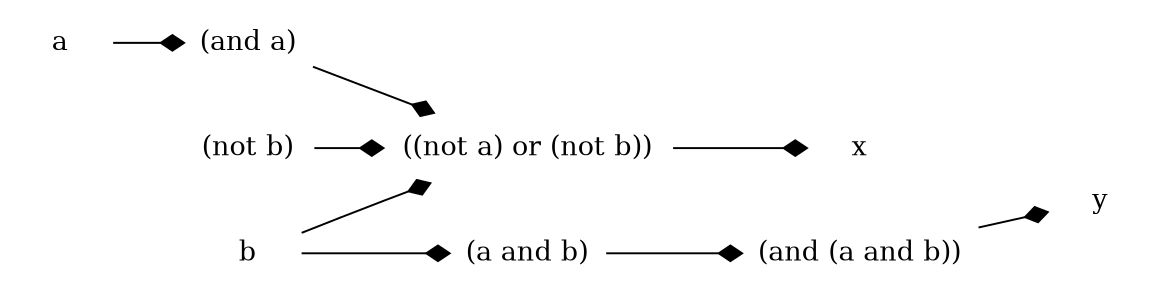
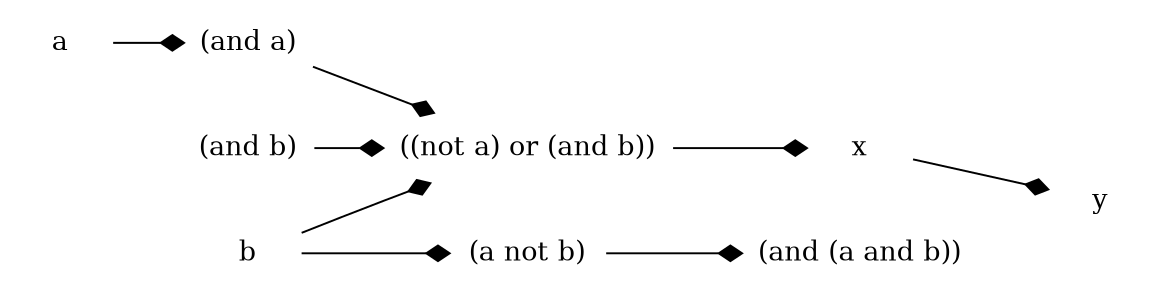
node "(not b)": label "(not b)" -> "(and b)"
node "((not a) or (not b))": label "((not a) or (not b))" -> "((not a) or (and b))"
edge "(and (a and b))" -> "y": now "x" -> "y"
node "(a and b)": label "(a and b)" -> "(a not b)"
